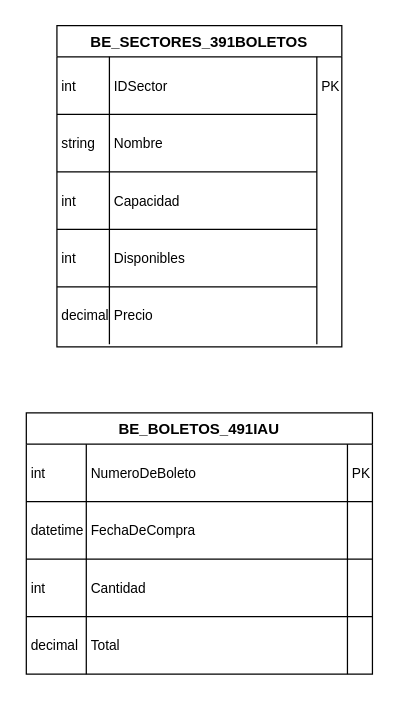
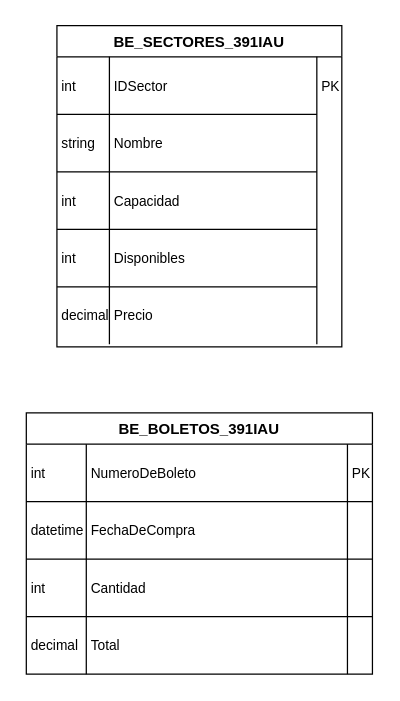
node "BE_SECTORES_391BOLETOS": label "BE_SECTORES_391BOLETOS" -> "BE_SECTORES_391IAU"
node "BE_BOLETOS_491IAU": label "BE_BOLETOS_491IAU" -> "BE_BOLETOS_391IAU"
